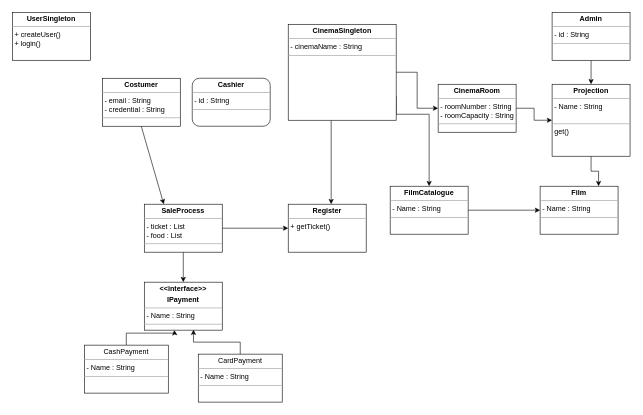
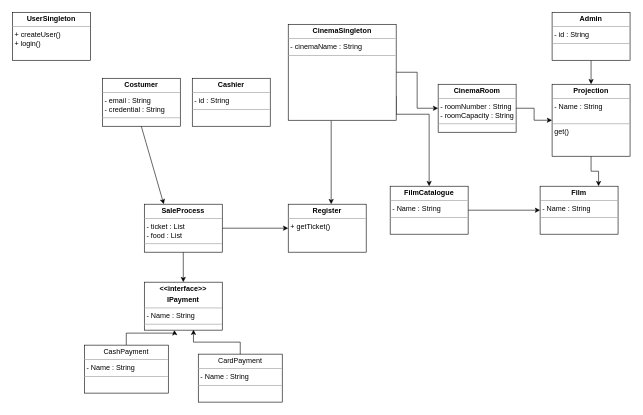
node "Cashier - id : String": shape rounded rectangle -> rectangle
